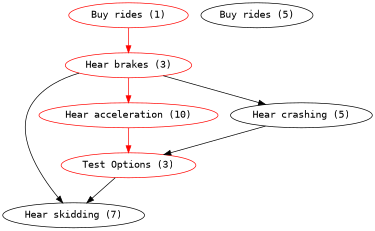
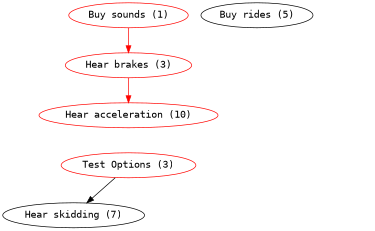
node "Buy rides (1)": label "Buy rides (1)" -> "Buy sounds (1)"
node "Hear crashing (5)": removed
edge "Hear brakes (3)" -> "Hear skidding (7)": removed
edge "Hear acceleration (10)" -> "Test Options (3)": removed
